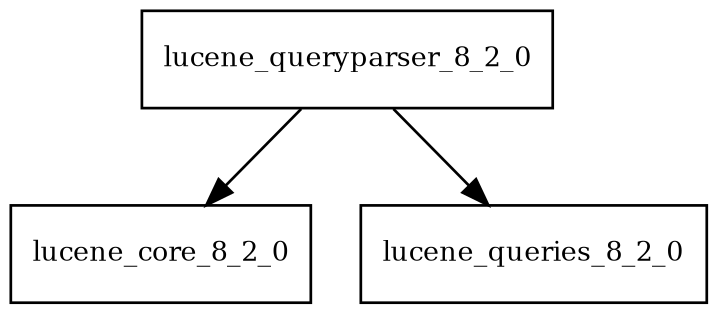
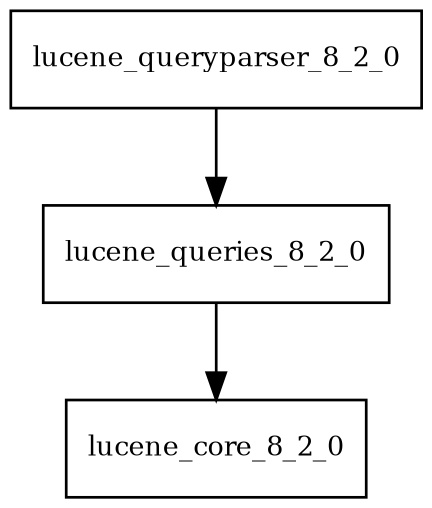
edge "lucene_queryparser_8_2_0" -> "lucene_core_8_2_0": now "lucene_queries_8_2_0" -> "lucene_core_8_2_0"
